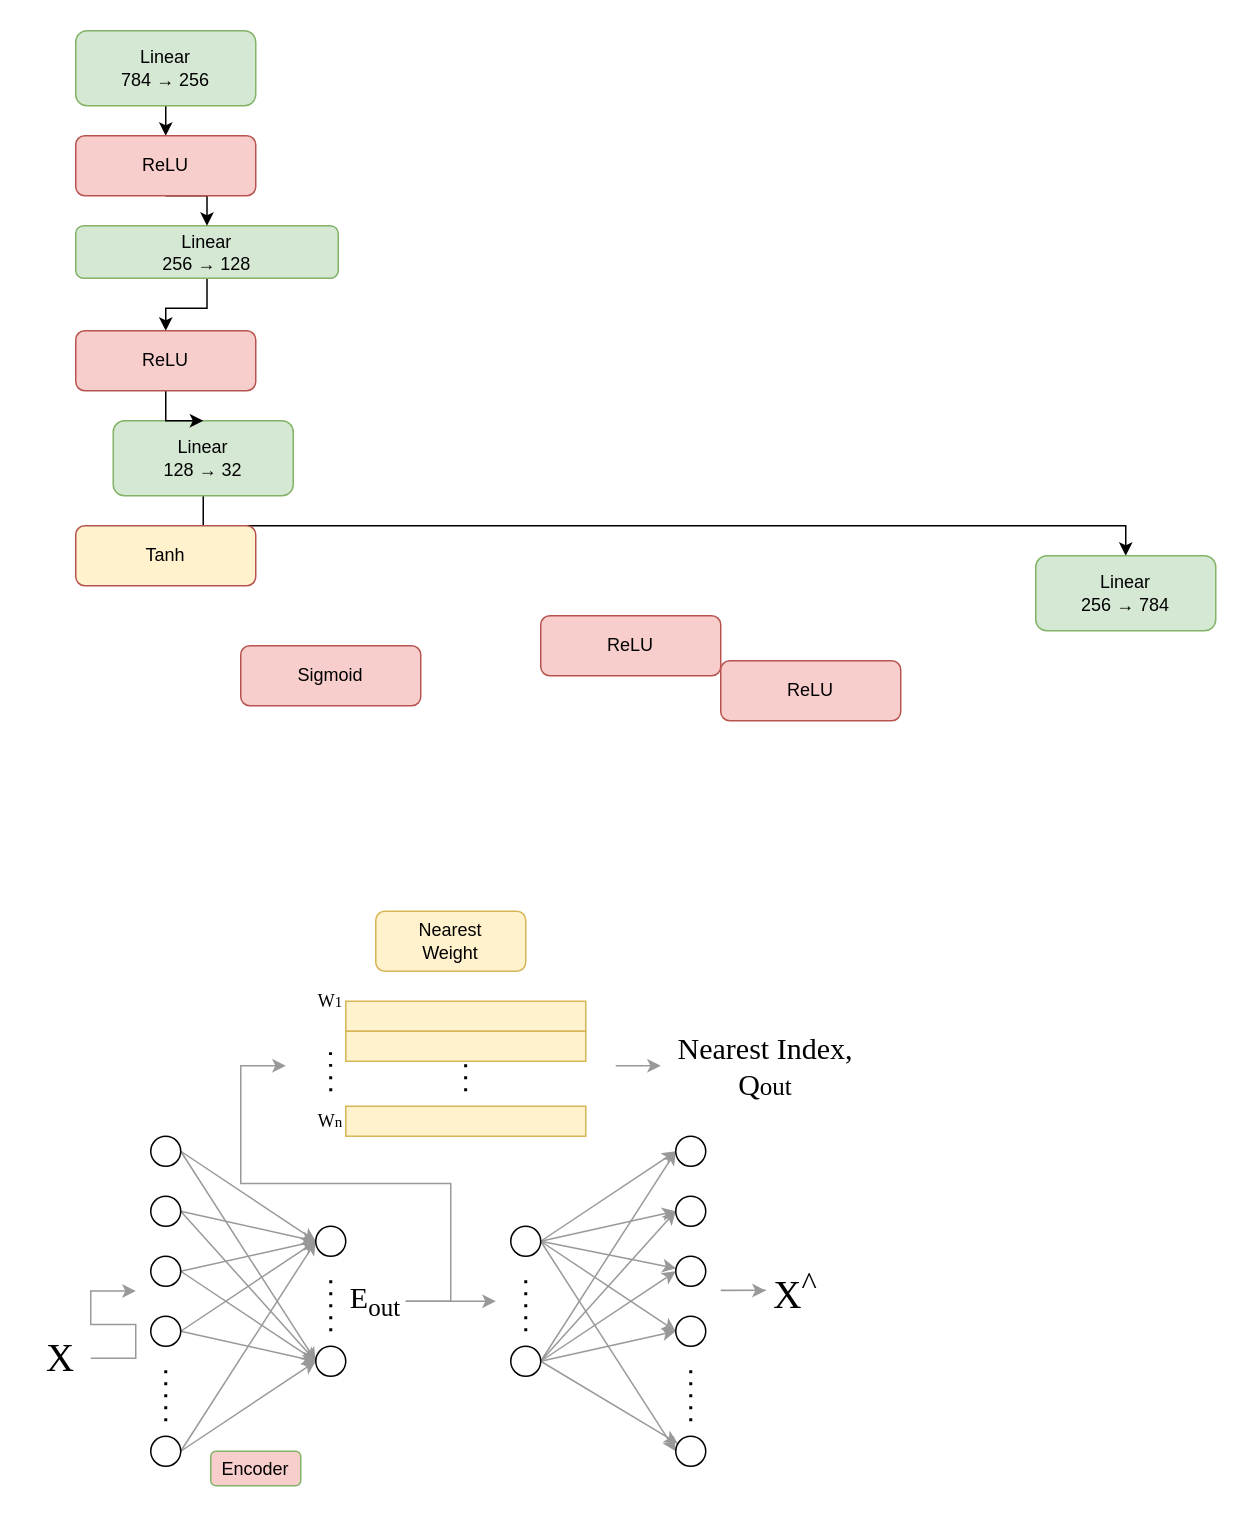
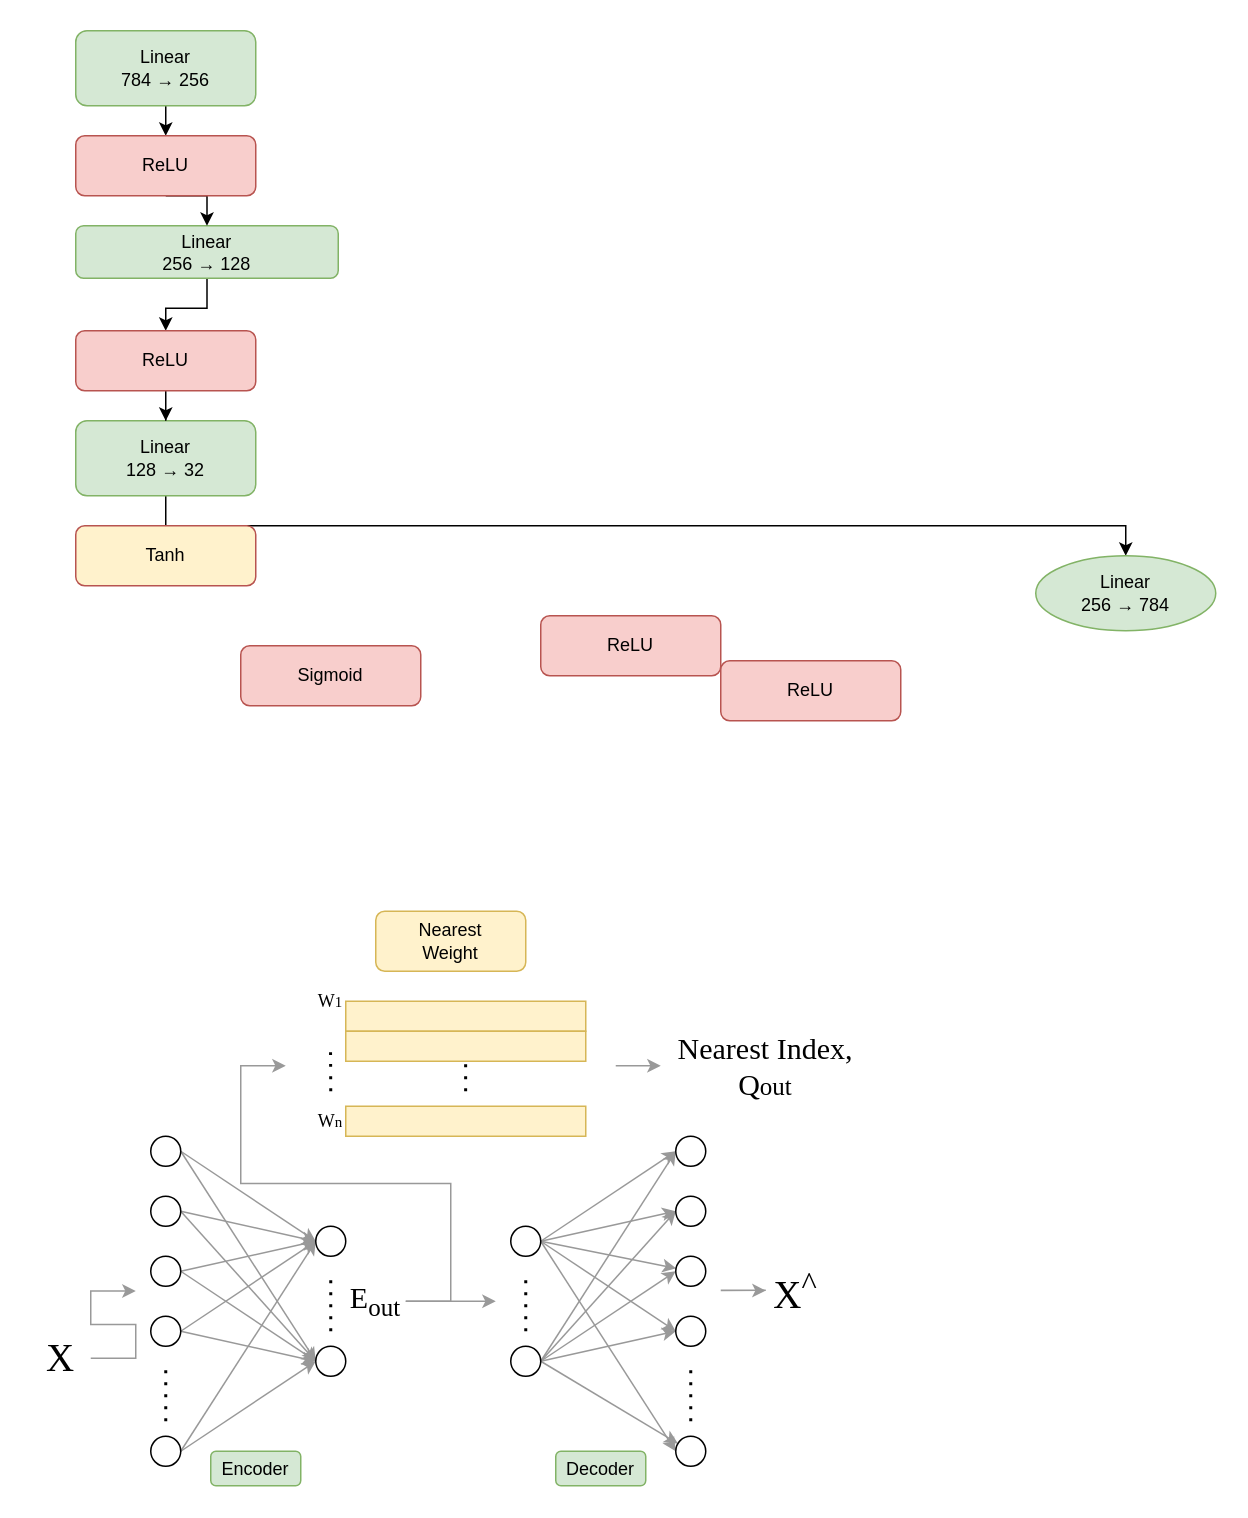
node "Linear 128 → 32": moved (203, 458) -> (166, 458)
node "Linear 256 → 784": shape rounded rectangle -> ellipse
node "Encoder": fillcolor #f8cecc -> #d5e8d4
node "Decoder": added
